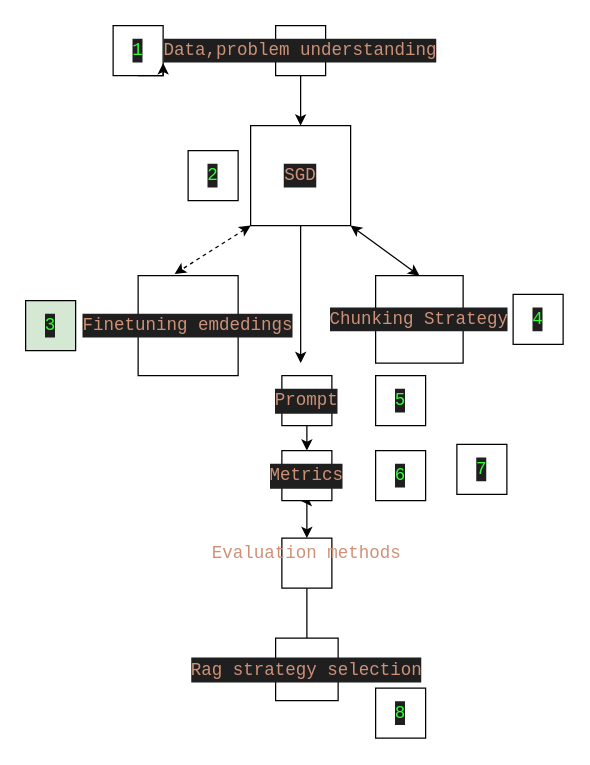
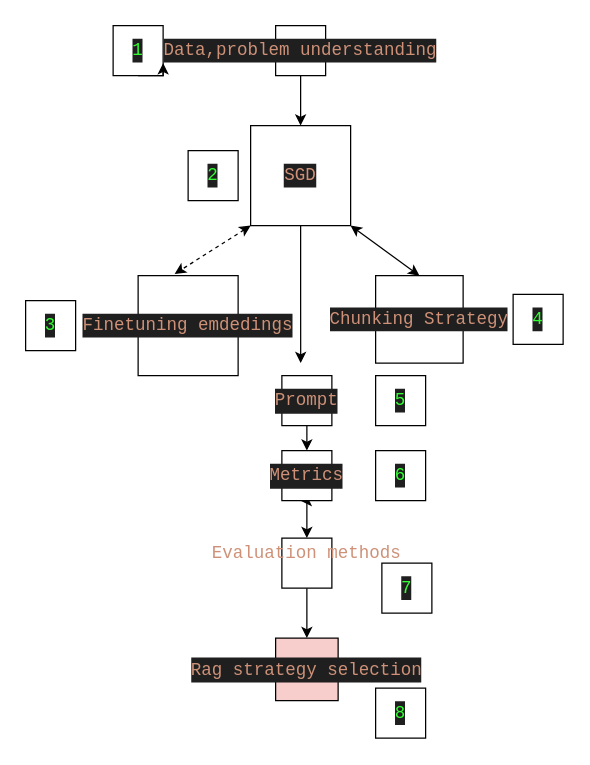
node "3": fillcolor #d5e8d4 -> #ffffff
node "7": moved (482, 469) -> (407, 588)
edge "Evaluation methods" -- "Rag strategy selection": arrowhead none -> classic
node "Rag strategy selection": fillcolor #ffffff -> #f8cecc
